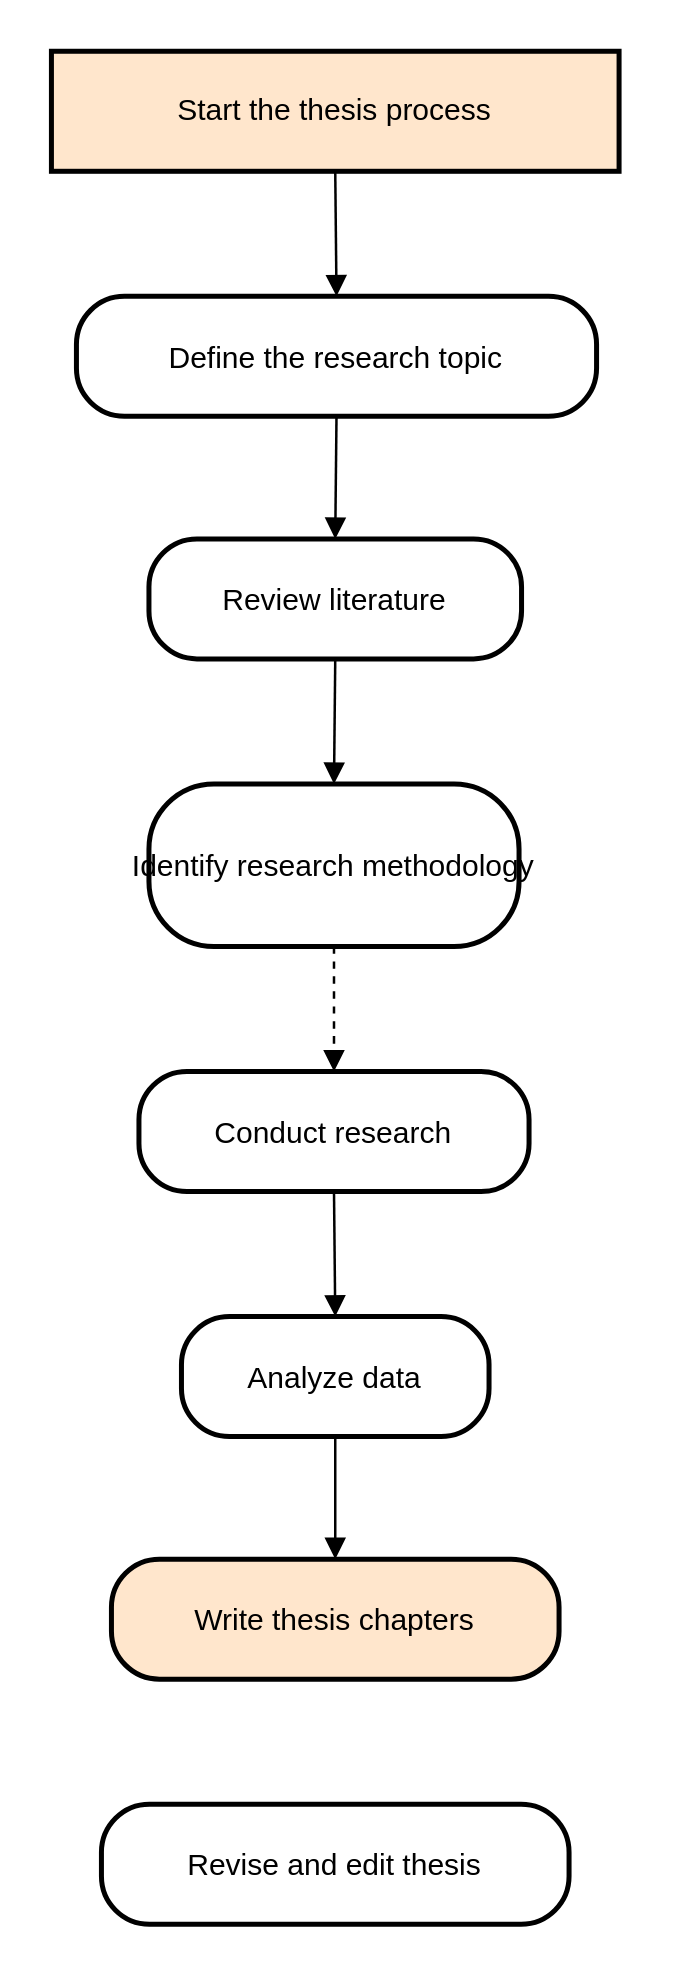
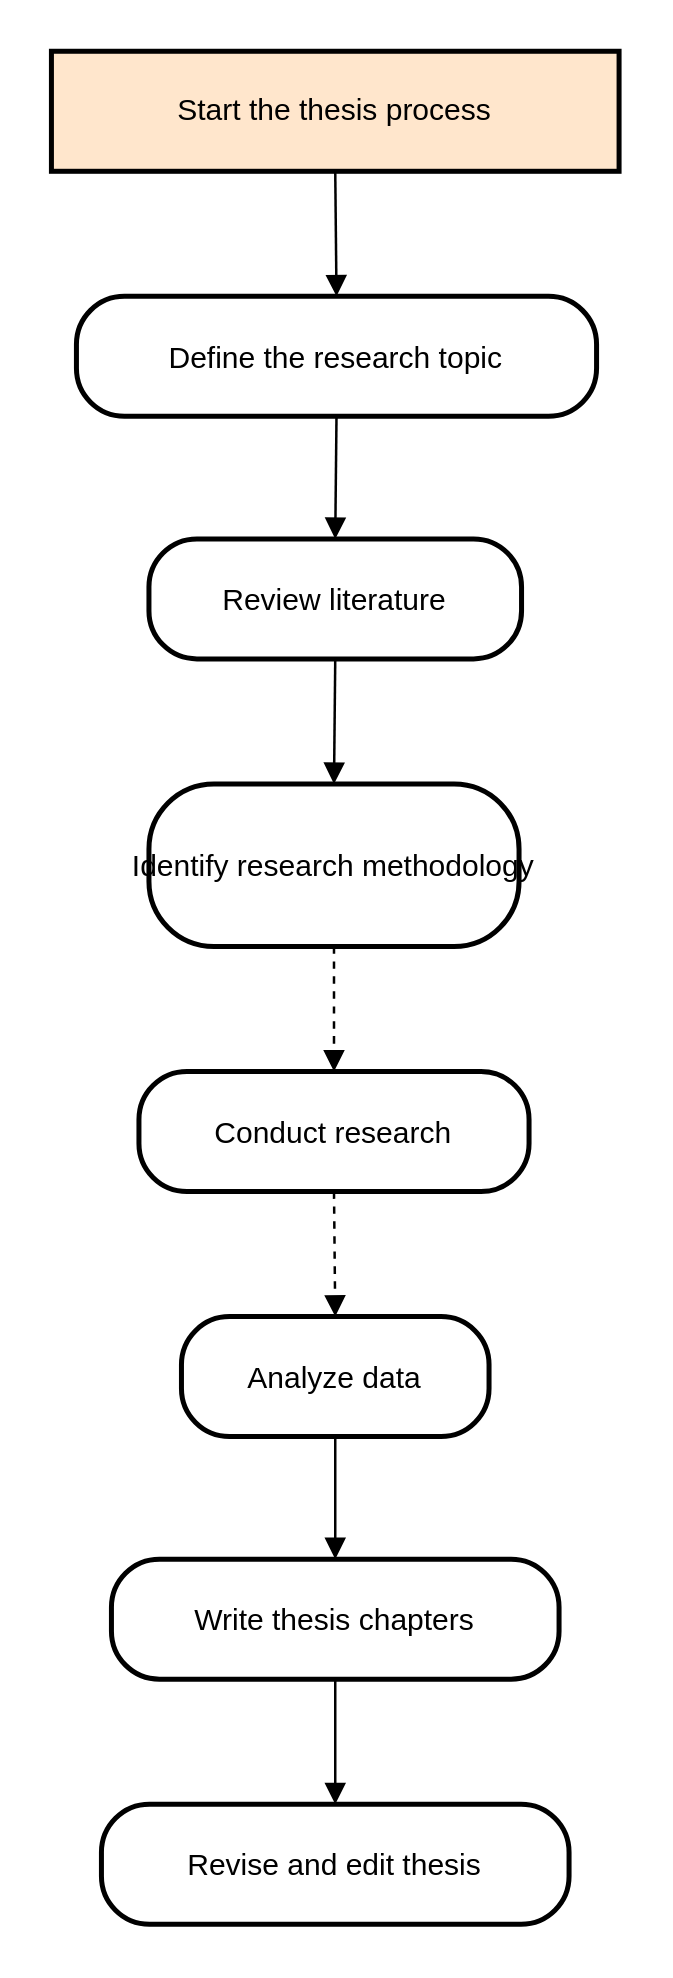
edge "Conduct research" -> "Analyze data": style solid -> dashed
node "Write thesis chapters": fillcolor #ffe6cc -> #ffffff
edge "Write thesis chapters" -> "Revise and edit thesis": added
